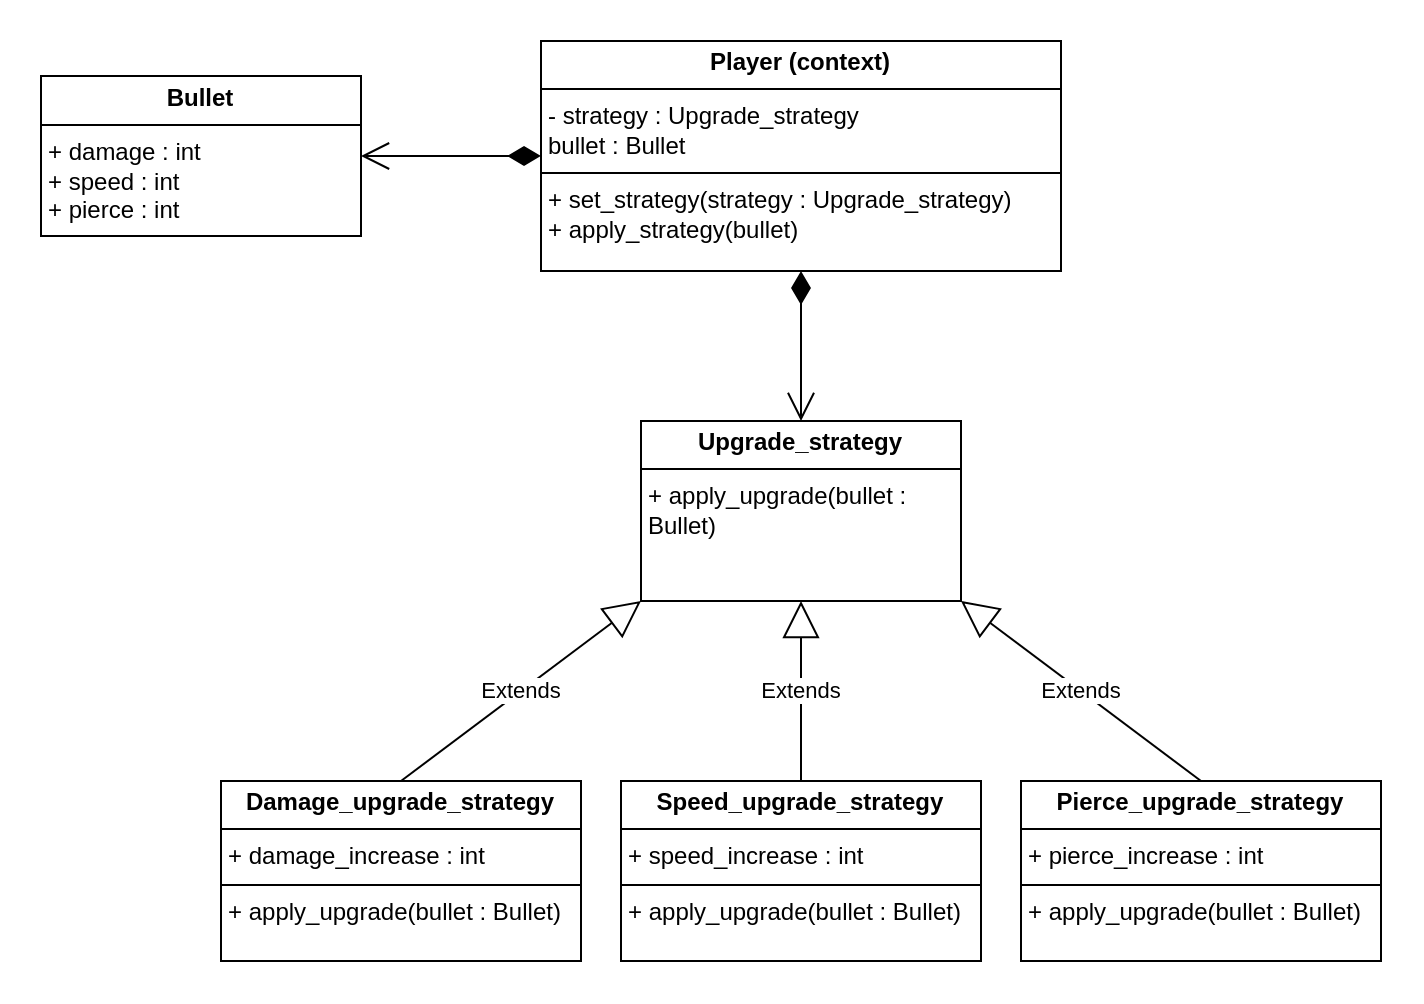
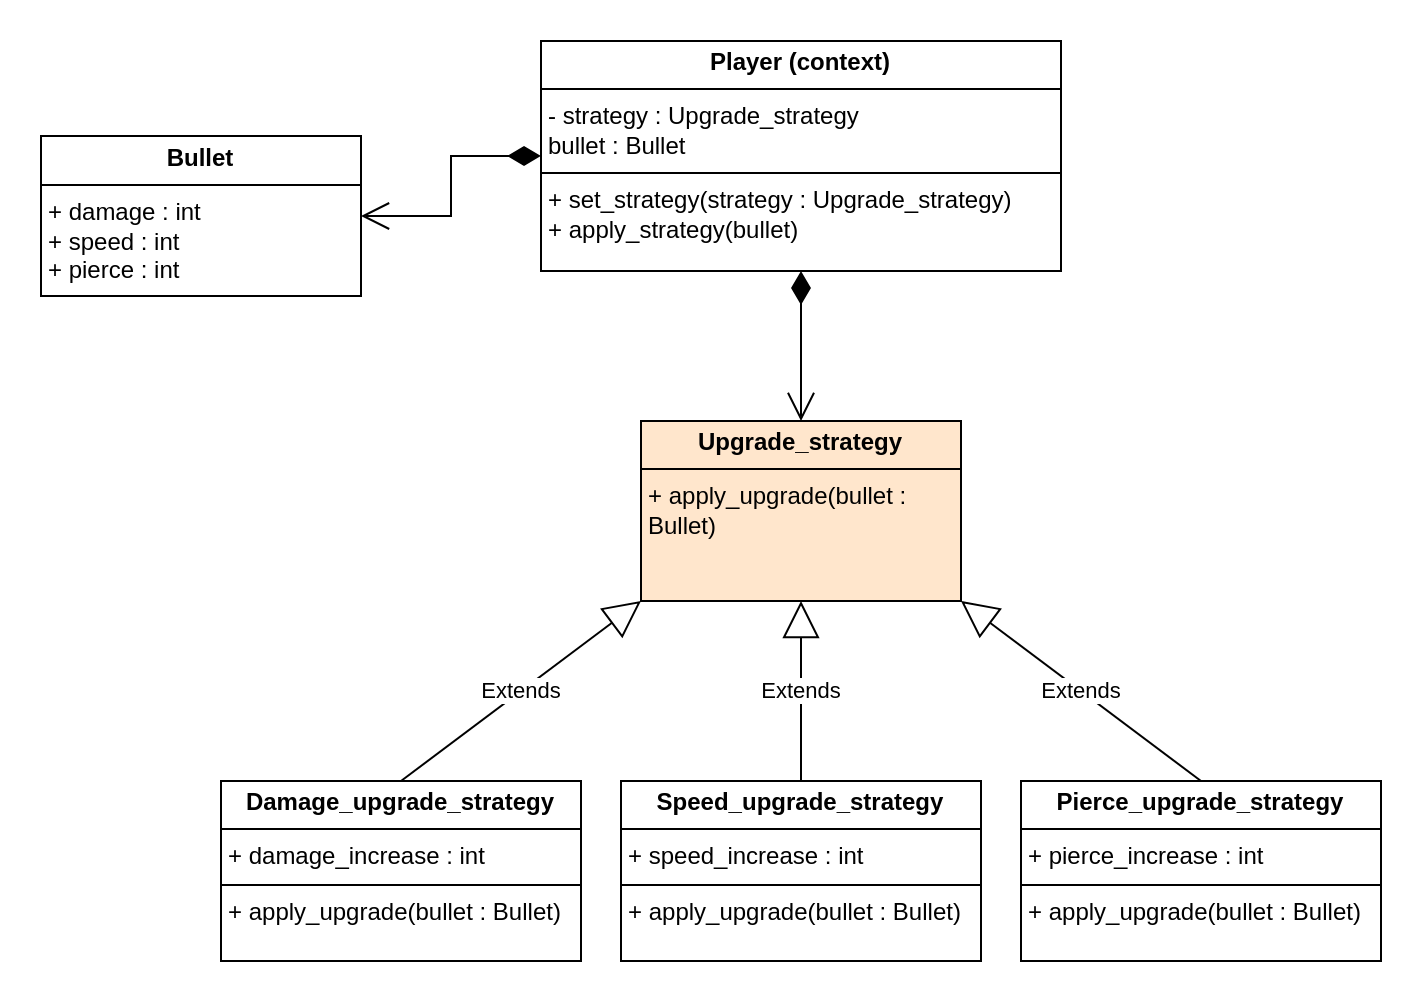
node "Bullet + damage : int + speed : int + pierce : int": moved (201, 156) -> (201, 216)
node "Upgrade_strategy + apply_upgrade(bullet : Bullet)": fillcolor #ffffff -> #ffe6cc
